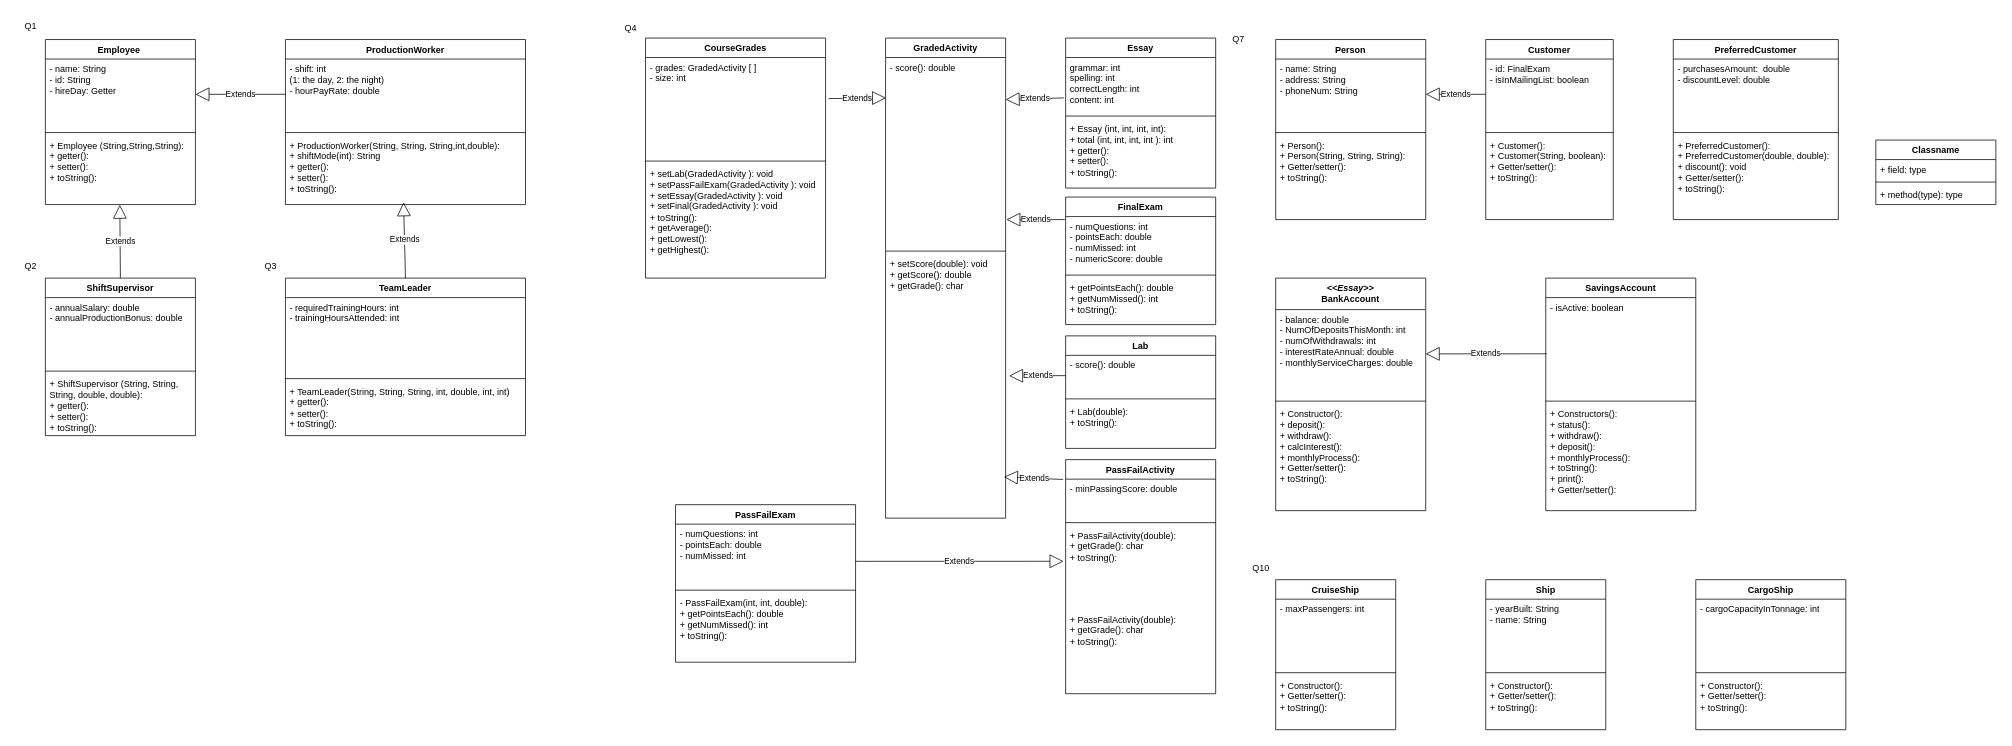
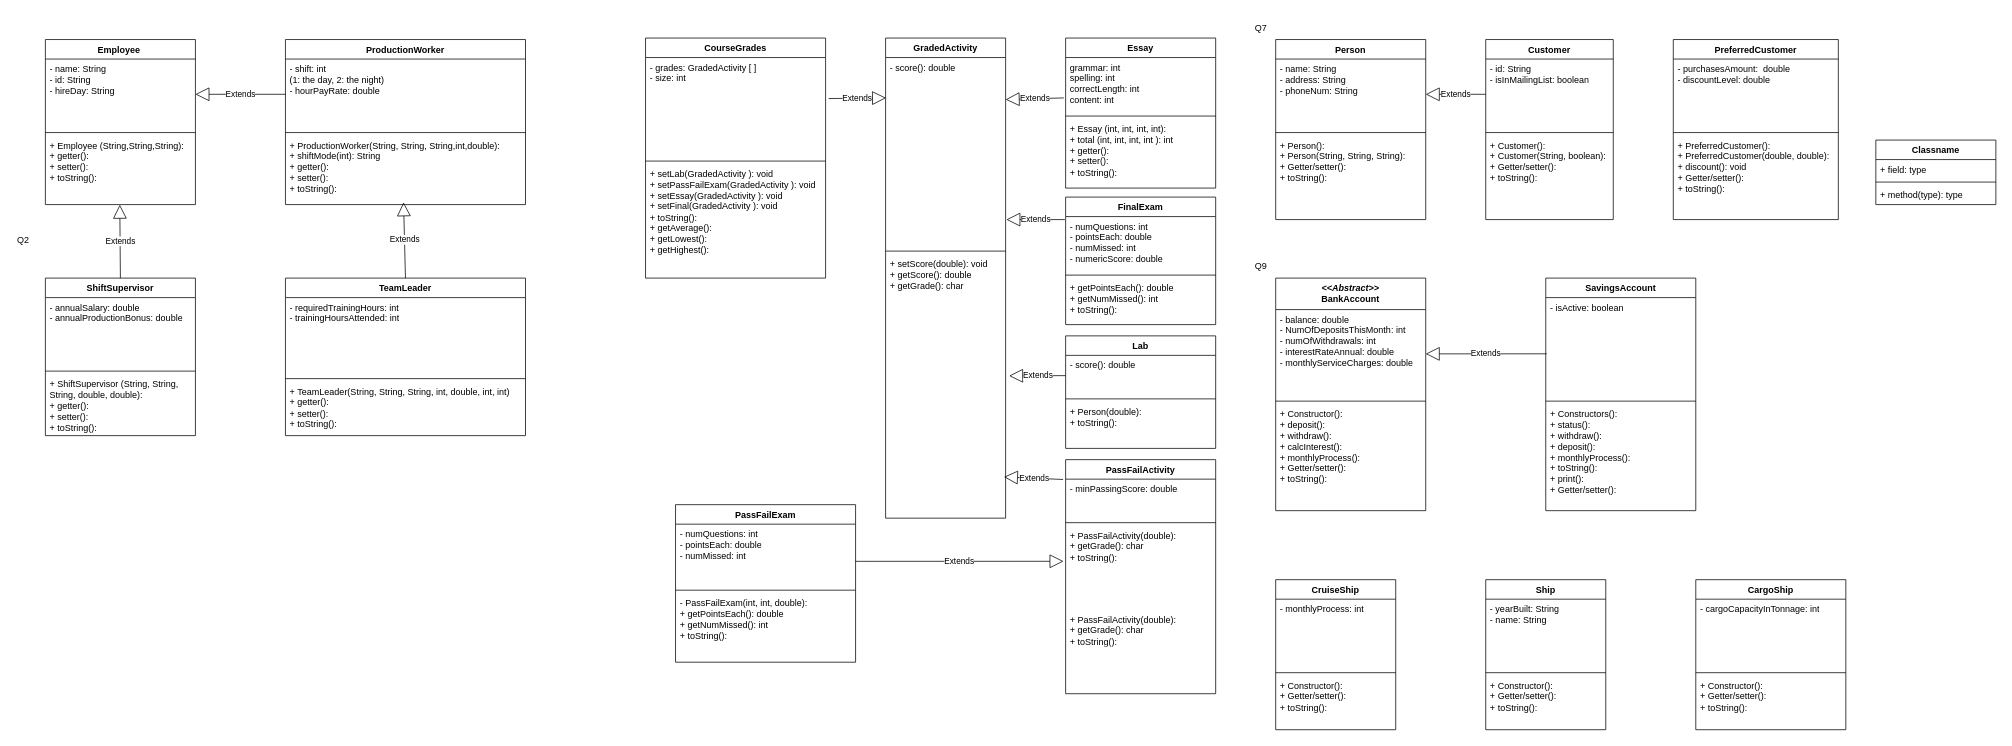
node "Q1": removed
node "Q4": removed
node "Q7": moved (1238, 39) -> (1260, 28)
node "- id: FinalExam - isInMailingList: boolean": label "- id: FinalExam - isInMailingList: boolean" -> "- id: String - isInMailingList: boolean"
node "- name: String - id: String - hireDay: Getter": label "- name: String - id: String - hireDay: Getter" -> "- name: String - id: String - hireDay: String"
node "Q2": moved (30, 267) -> (23, 240)
node "Q3": removed
node "Q9": added
node "<<Essay>> BankAccount": label "<<Essay>> BankAccount" -> "<<Abstract>> BankAccount"
node "+ Lab(double): + toString():": label "+ Lab(double): + toString():" -> "+ Person(double): + toString():"
node "Q10": removed
node "- maxPassengers: int": label "- maxPassengers: int" -> "- monthlyProcess: int"
